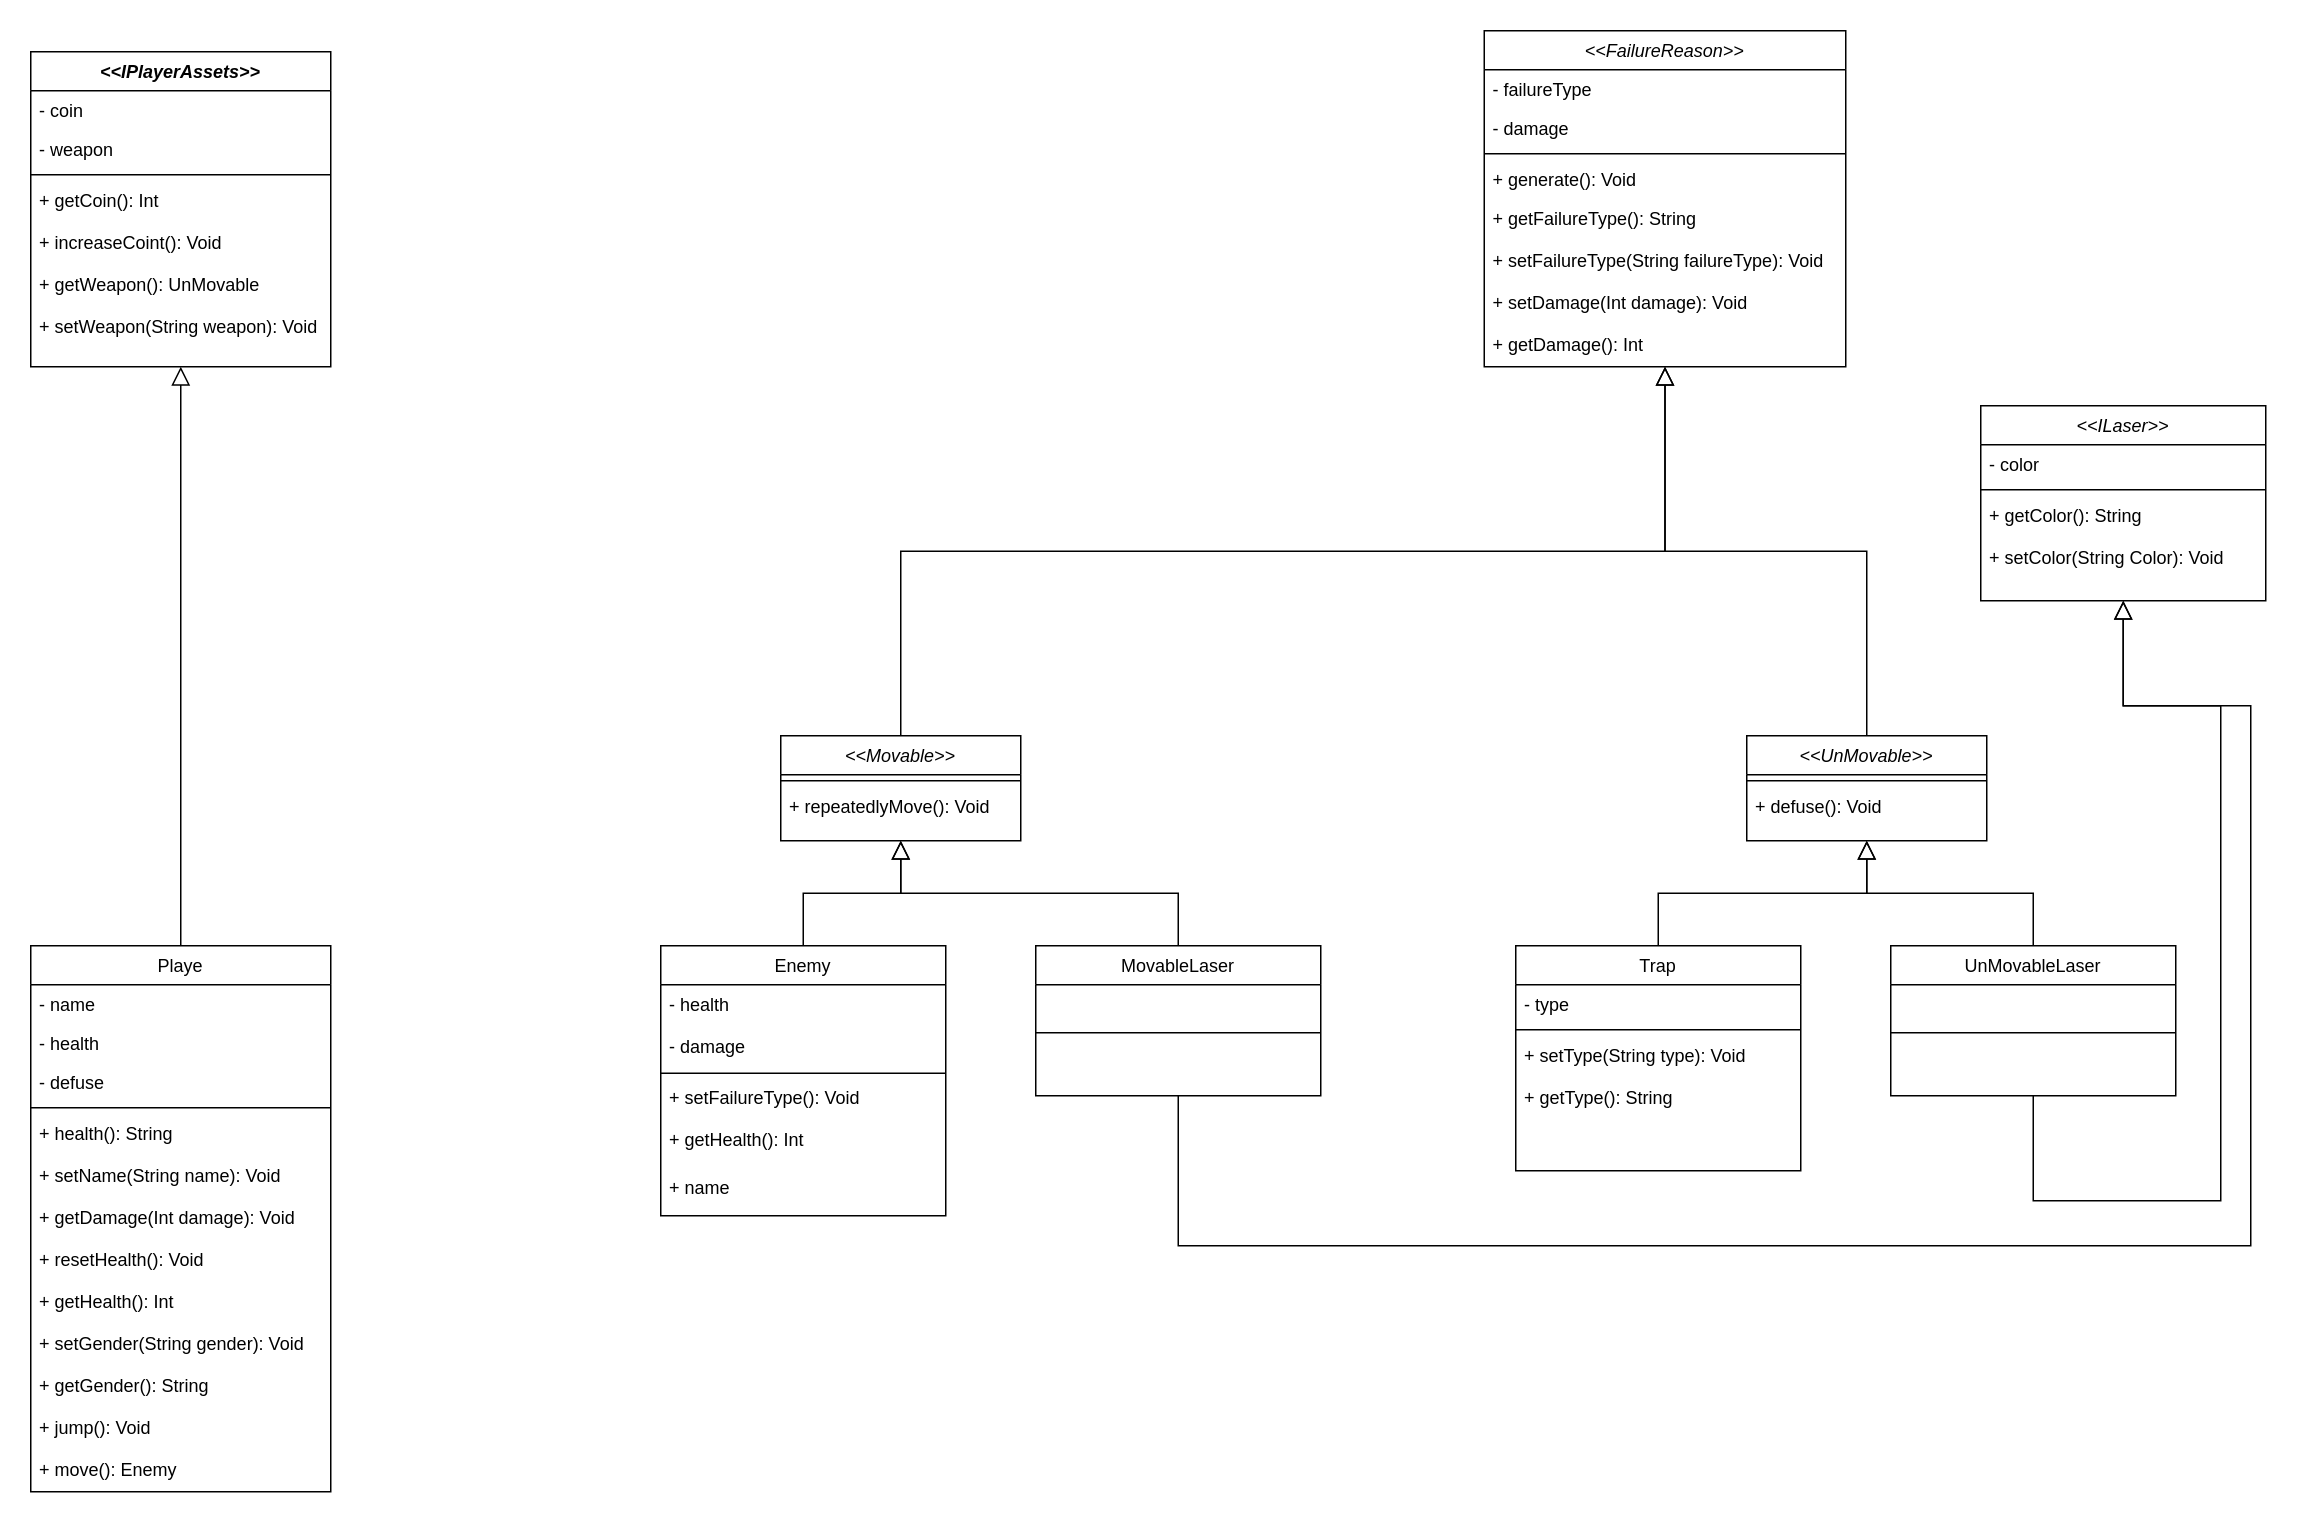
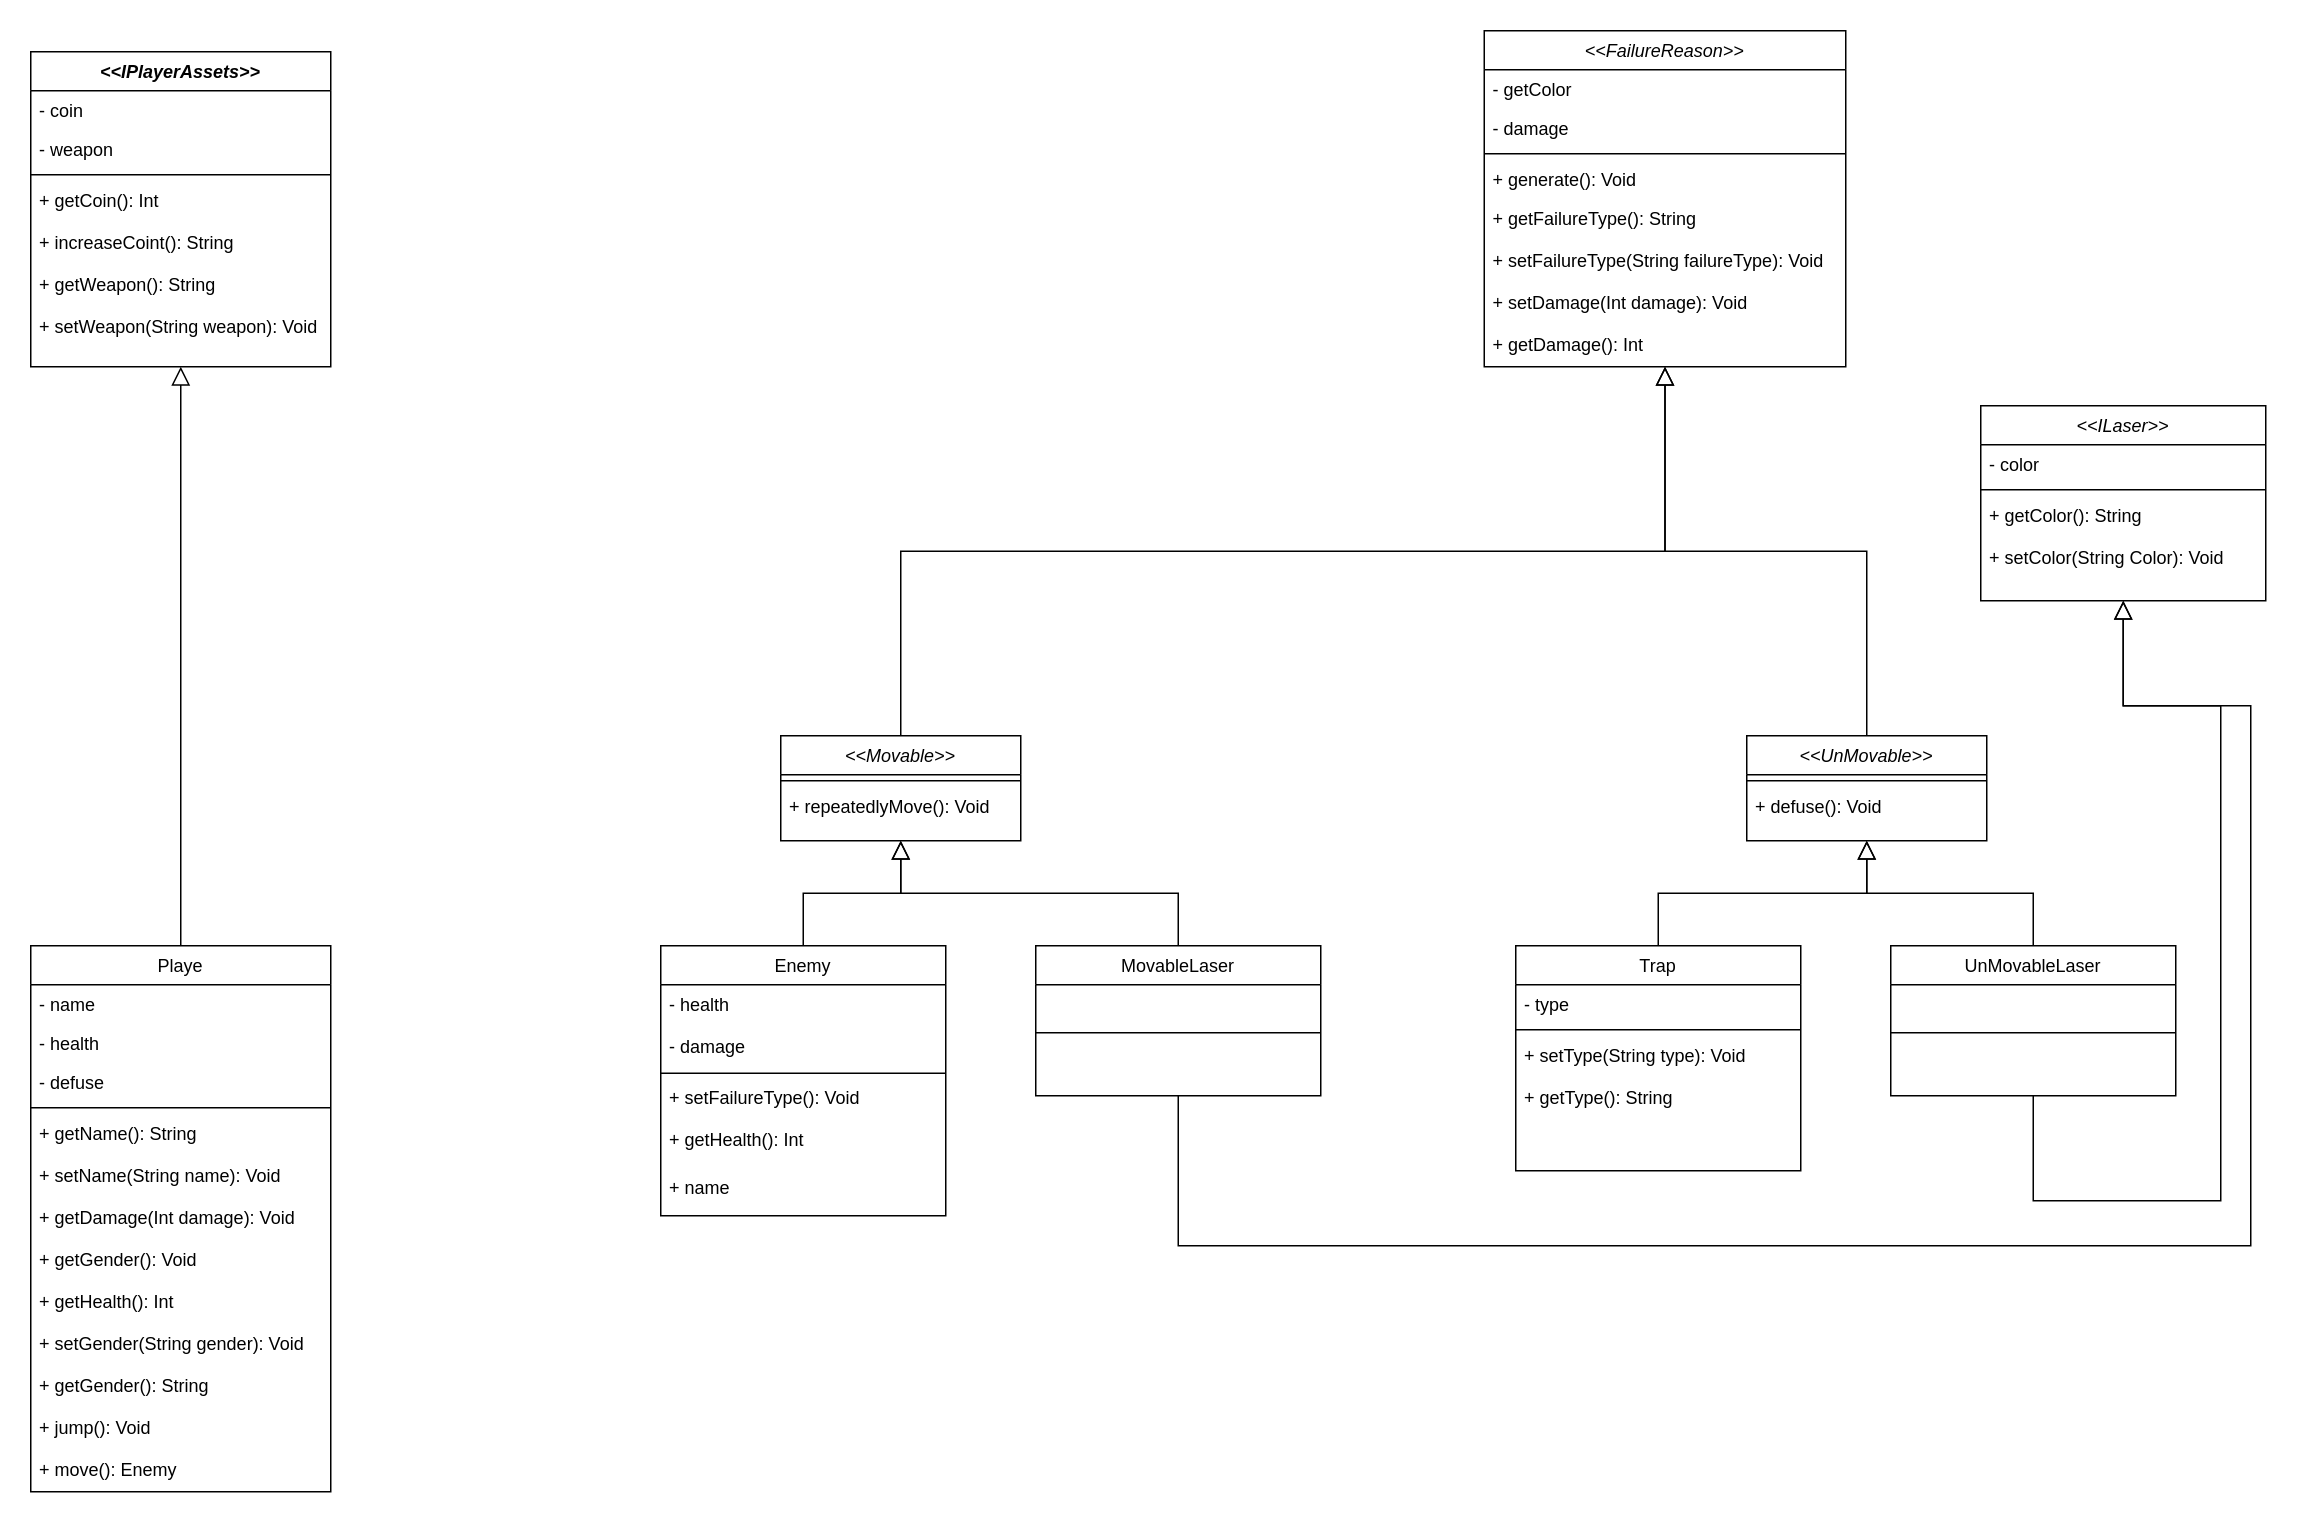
node "- failureType": label "- failureType" -> "- getColor"
node "+ increaseCoint(): Void": label "+ increaseCoint(): Void" -> "+ increaseCoint(): String"
node "+ getWeapon(): UnMovable": label "+ getWeapon(): UnMovable" -> "+ getWeapon(): String"
node "+ health(): String": label "+ health(): String" -> "+ getName(): String"
node "+ resetHealth(): Void": label "+ resetHealth(): Void" -> "+ getGender(): Void"
